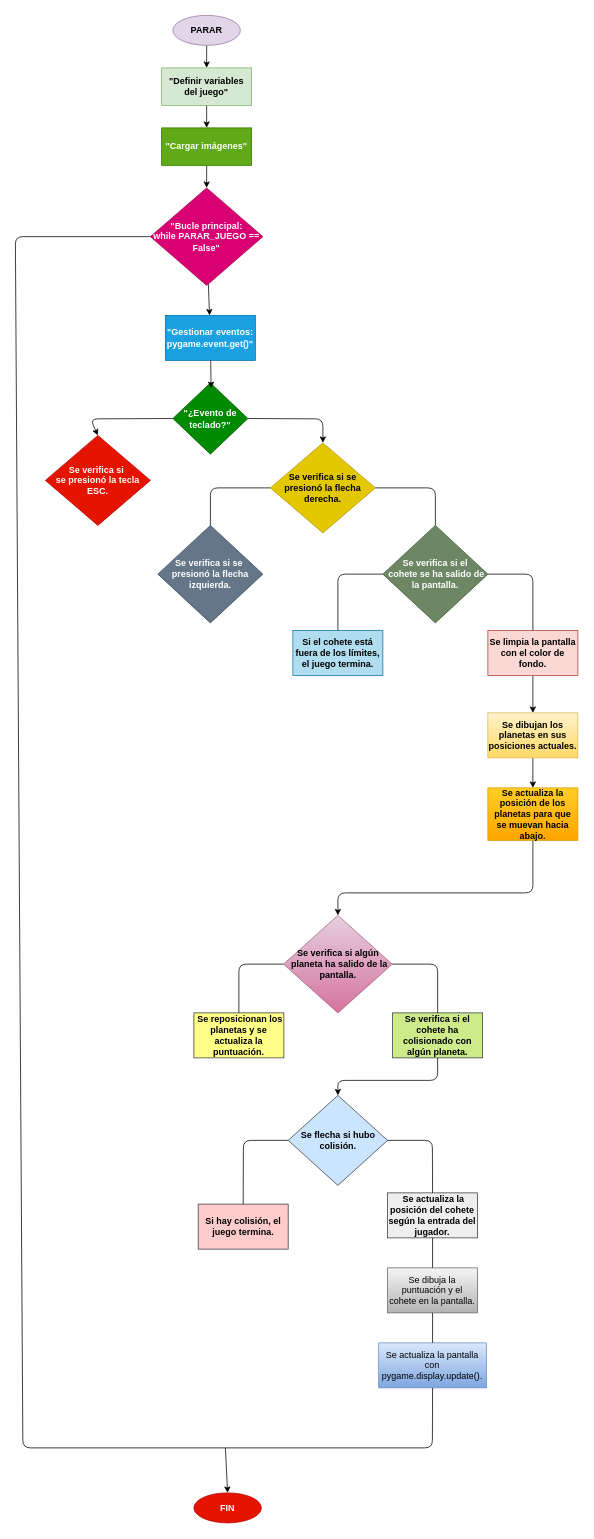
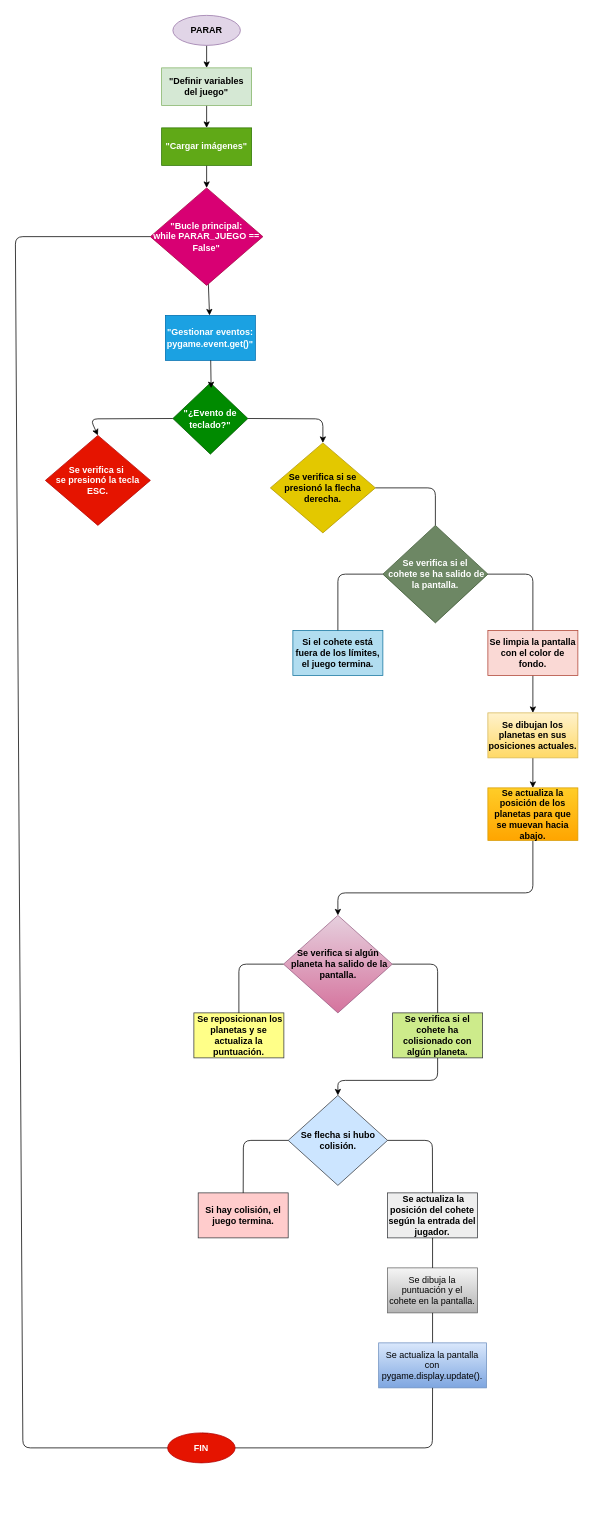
edge "Se verifica si se presionó la flecha derecha." -- "Se verifica si se presionó la flecha izquierda.": removed
node "Se verifica si se presionó la flecha izquierda.": removed
node "Si hay colisión, el juego termina.": moved (243, 1227) -> (243, 1215)
node "FIN": moved (228, 1508) -> (201, 1448)
